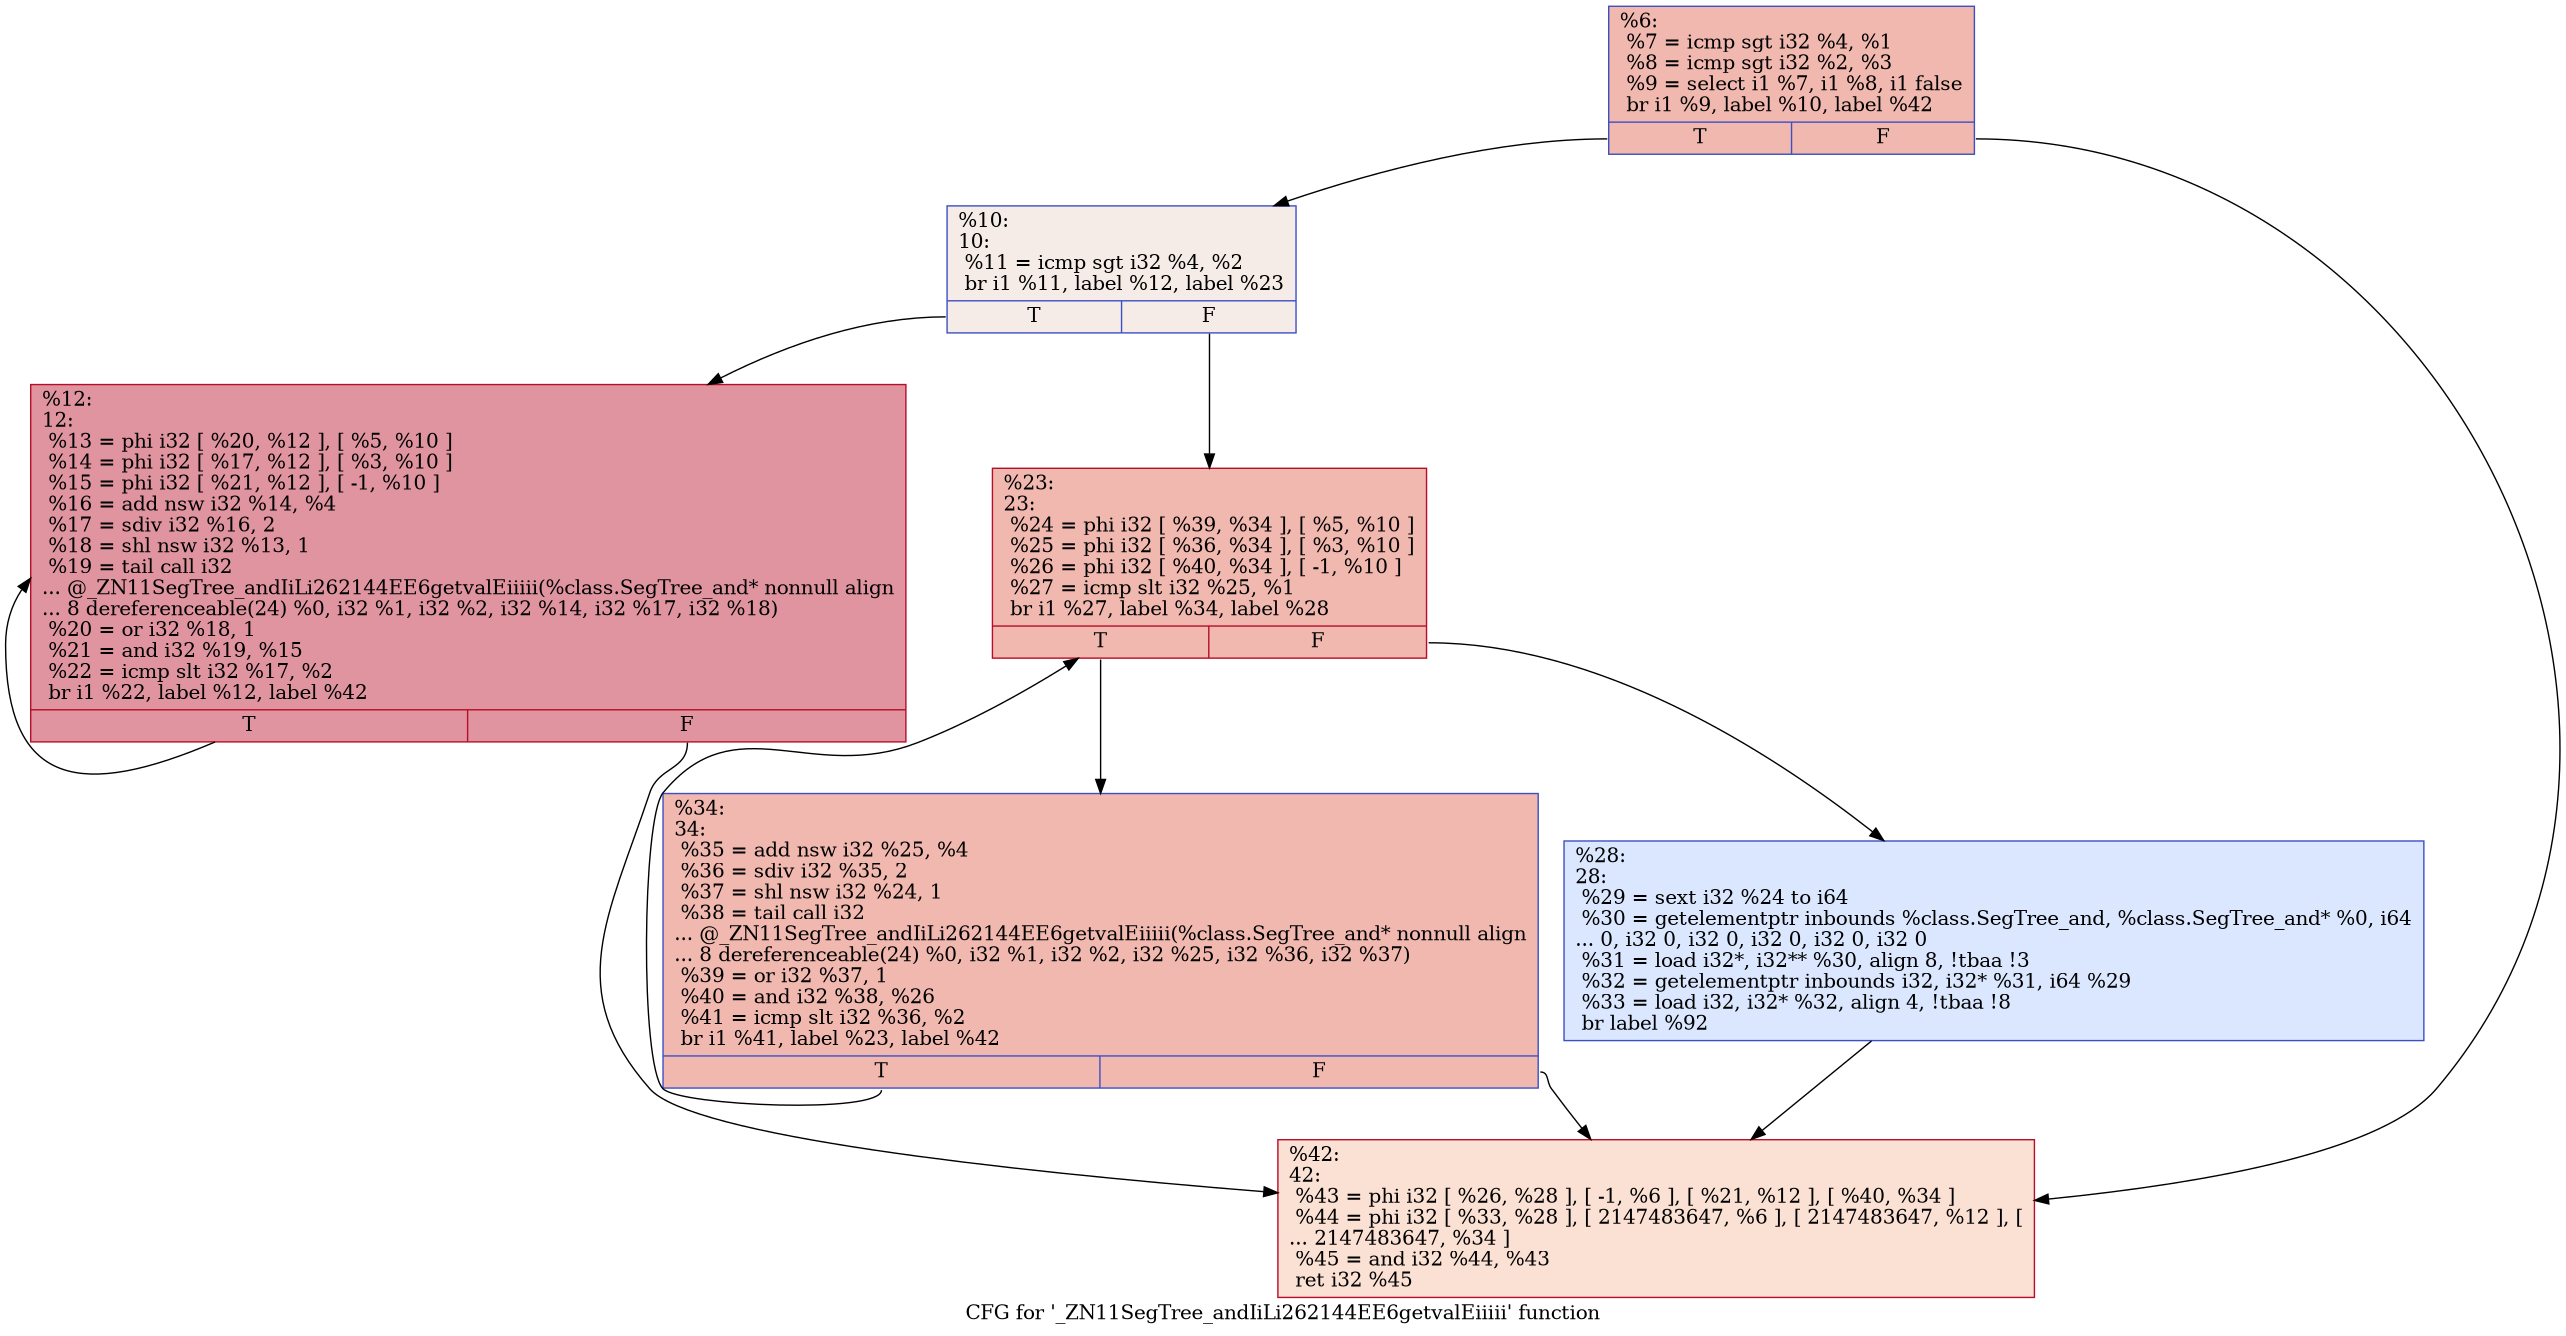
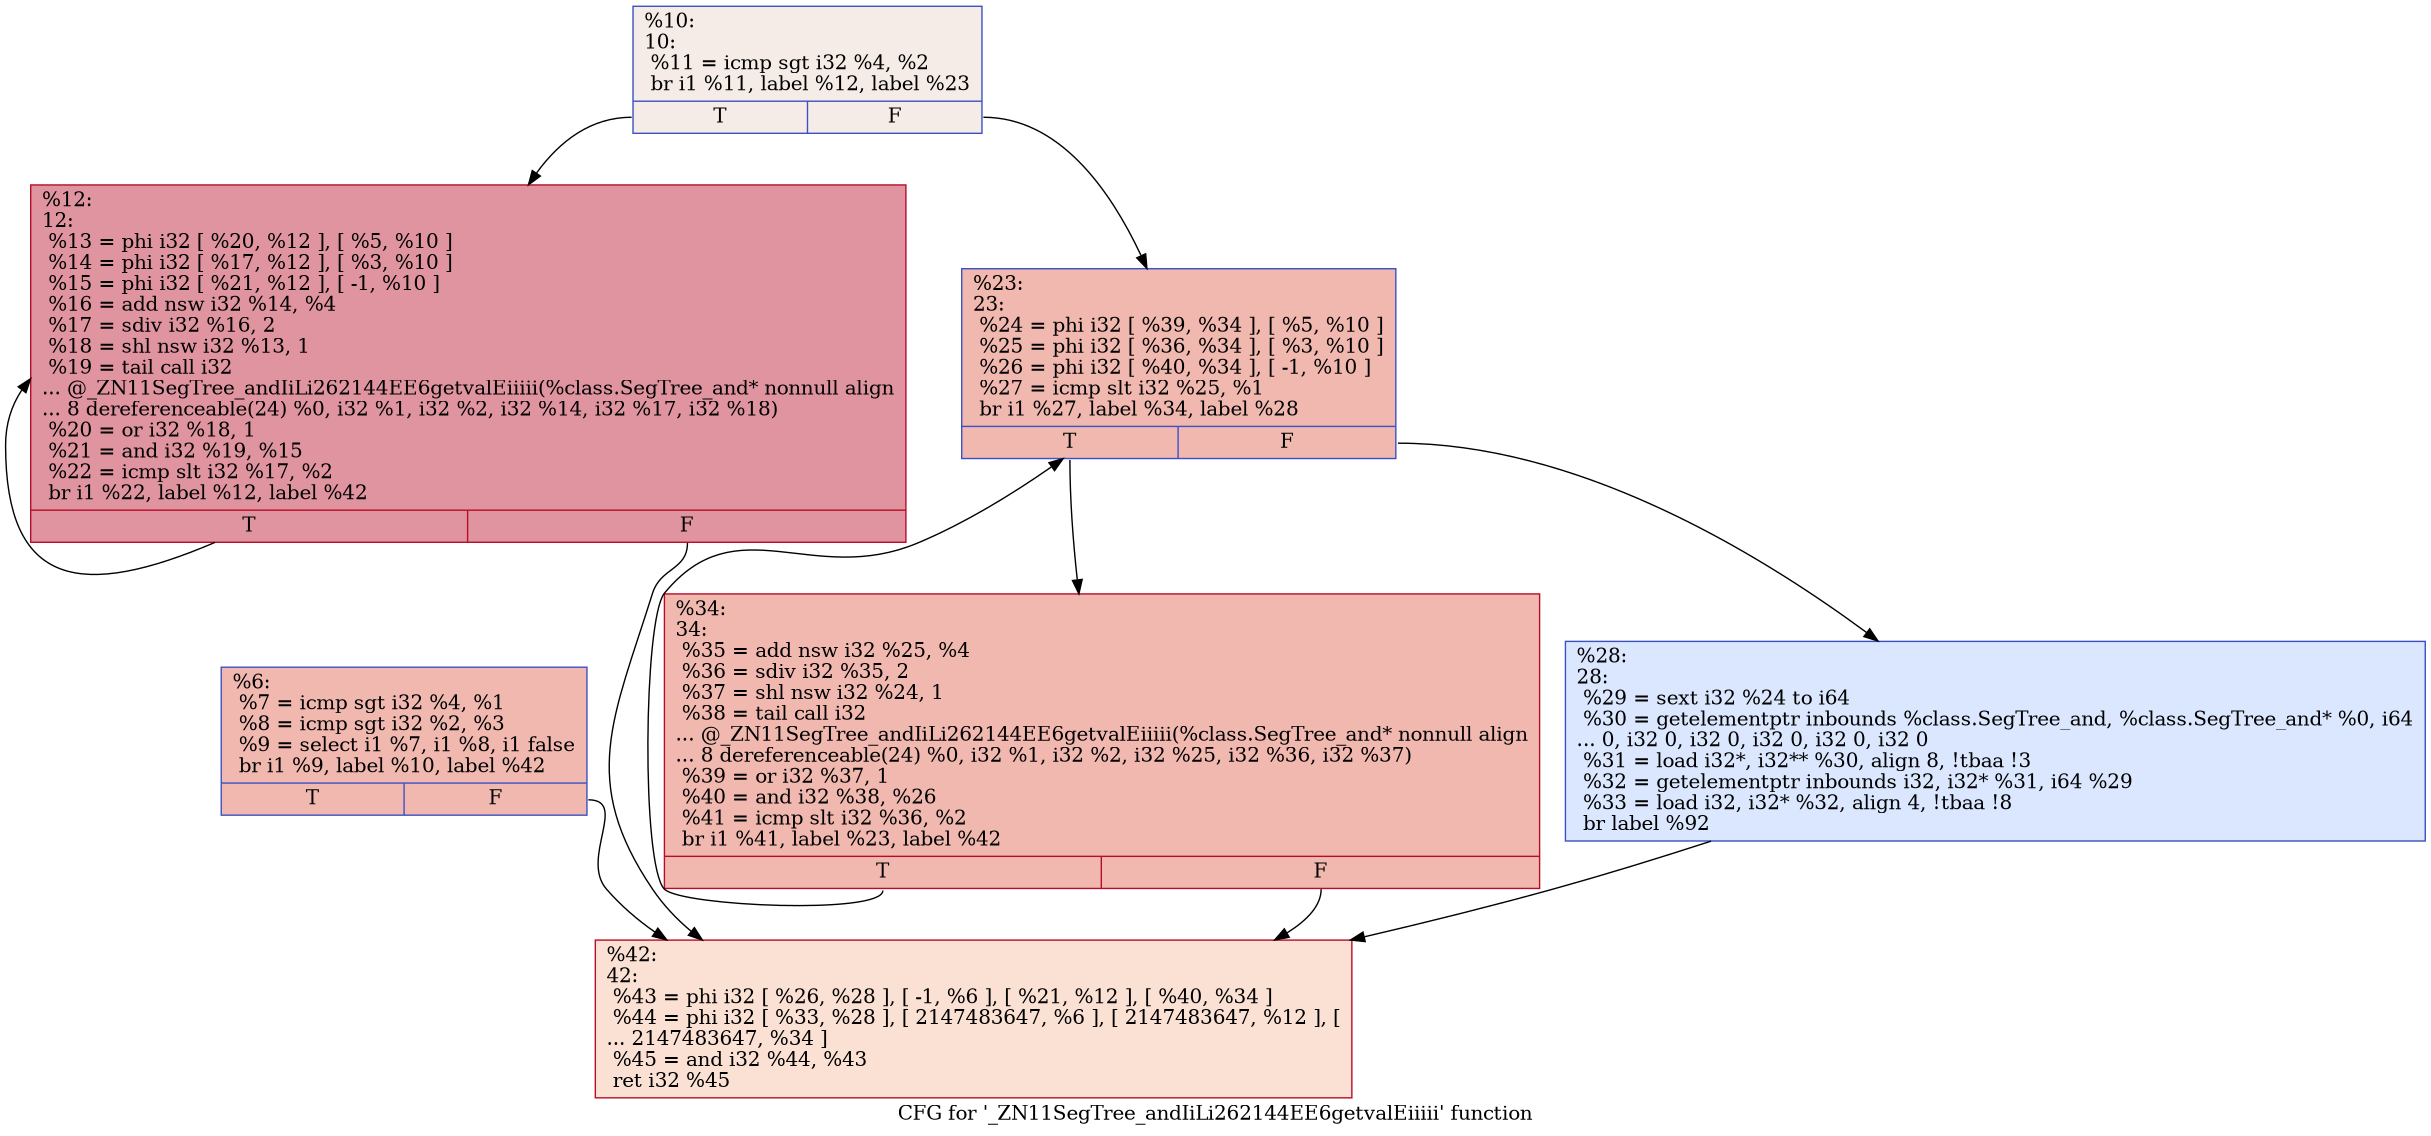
edge "%6:" -> "%10:": removed
node "%23:": color #b70d28ff -> #3d50c3ff
node "%34:": color #3d50c3ff -> #b70d28ff
